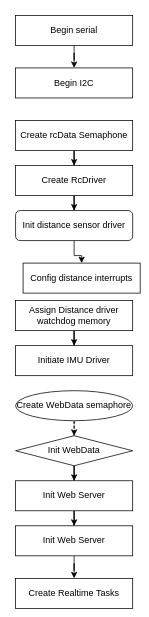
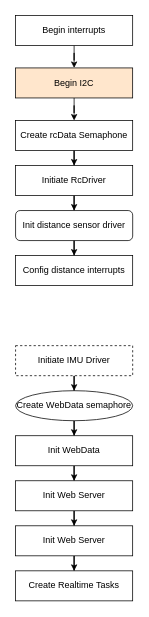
node "Begin serial": label "Begin serial" -> "Begin interrupts"
node "Begin I2C": fillcolor #ffffff -> #ffe6cc
edge "Begin I2C" -> "Create rcData Semaphone": added
node "Create RcDriver": label "Create RcDriver" -> "Initiate RcDriver"
node "Config distance interrupts": moved (81, 278) -> (74, 270)
node "Assign Distance driver watchdog memory": removed
edge "Assign Distance driver watchdog memory" -> "Initiate IMU Driver": removed
node "Initiate IMU Driver": style solid -> dashed
edge "Initiate IMU Driver" -> "Create WebData semaphore": added
edge "Create WebData semaphore" -> "Init WebData": style dashed -> solid
node "Init WebData": shape diamond -> rectangle
node "Create Realtime Tasks": moved (74, 593) -> (74, 585)
